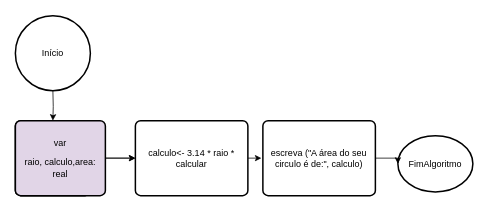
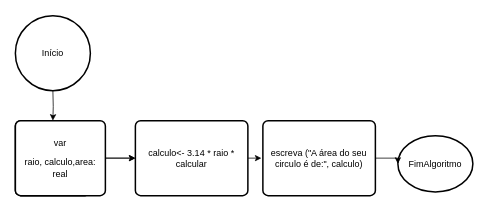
node "var raio, calculo,area: real": fillcolor #e1d5e7 -> #ffffff
